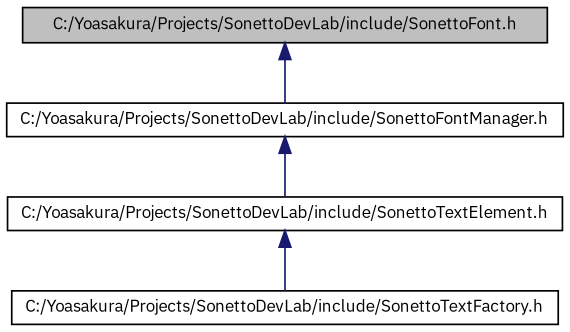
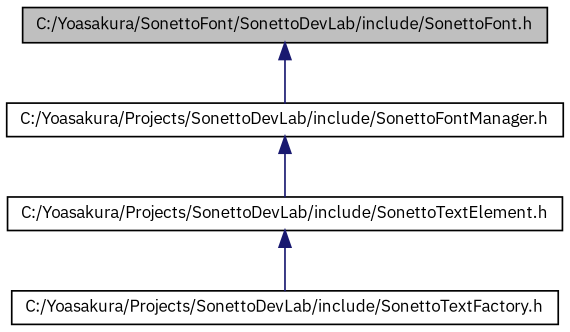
node "C:/Yoasakura/Projects/SonettoDevLab/include/SonettoFont.h": label "C:/Yoasakura/Projects/SonettoDevLab/include/SonettoFont.h" -> "C:/Yoasakura/SonettoFont/SonettoDevLab/include/SonettoFont.h"
